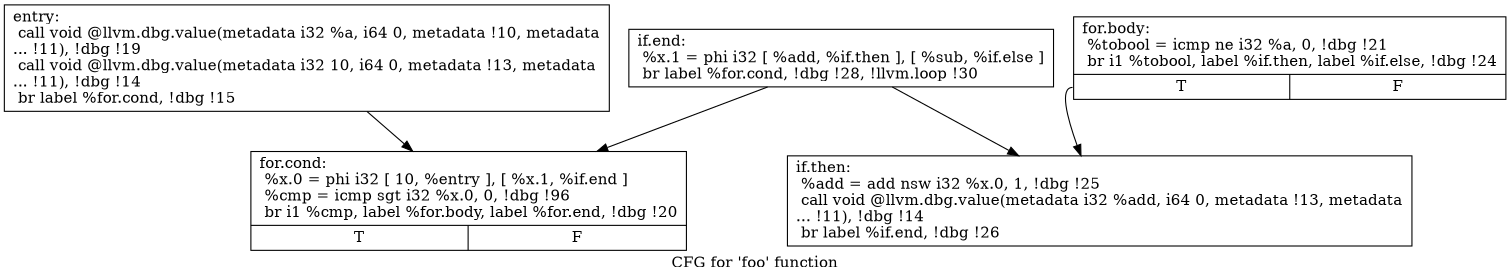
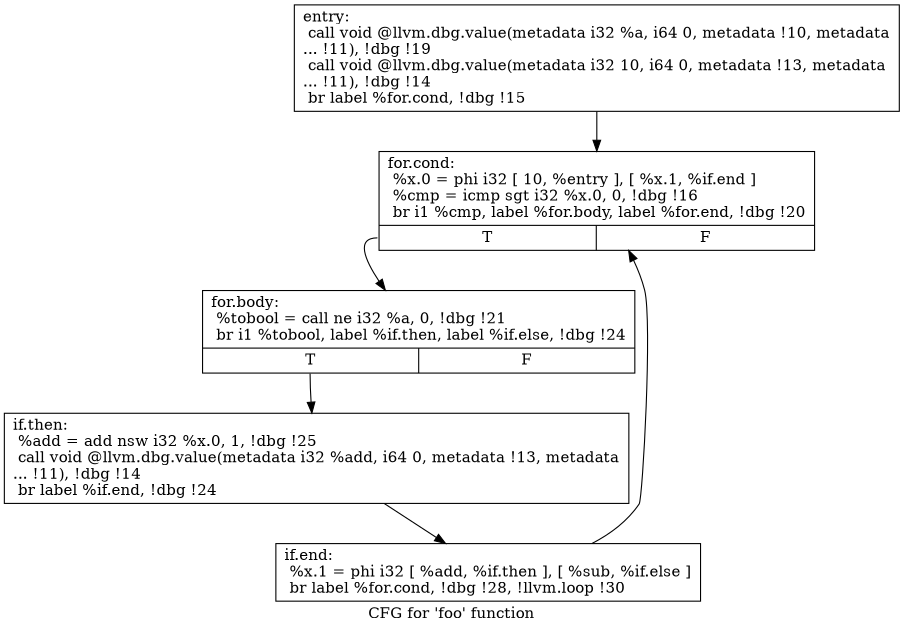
node "for.body:": text "%tobool = icmp ne i32 %a, 0, !dbg !21" -> "%tobool = call ne i32 %a, 0, !dbg !21"
edge "if.end:" -> "if.then:": reversed
node "for.cond:": text "%cmp = icmp sgt i32 %x.0, 0, !dbg !96" -> "%cmp = icmp sgt i32 %x.0, 0, !dbg !16"
node "if.then:": text "br label %if.end, !dbg !26" -> "br label %if.end, !dbg !24"
edge "for.cond:" -> "for.body:": added
